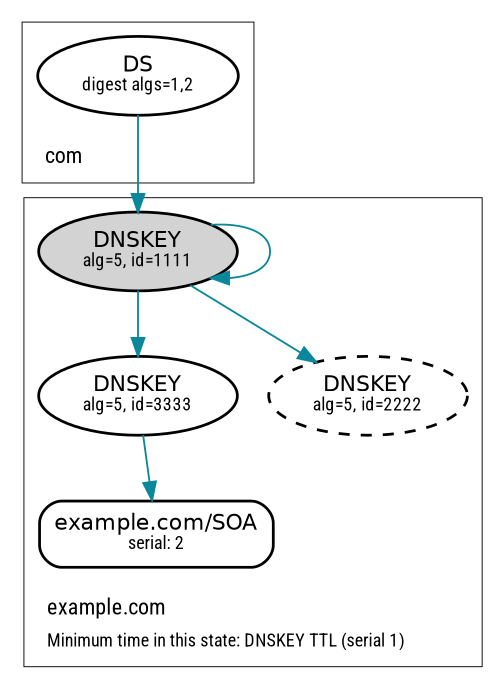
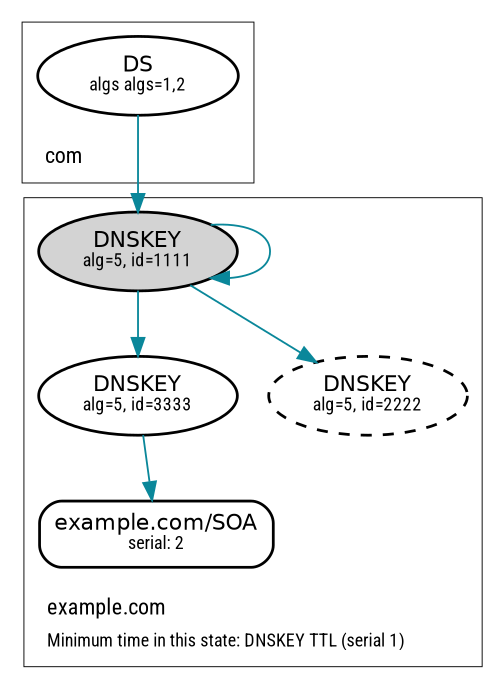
node "DS": text "digest algs=1,2" -> "algs algs=1,2"
